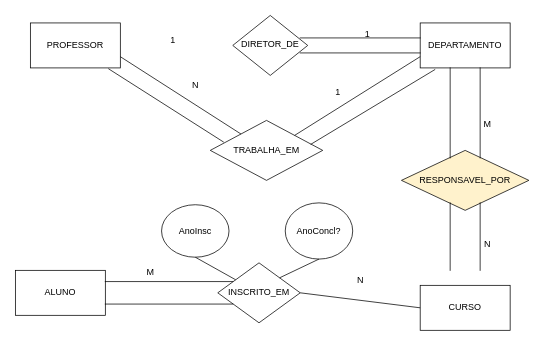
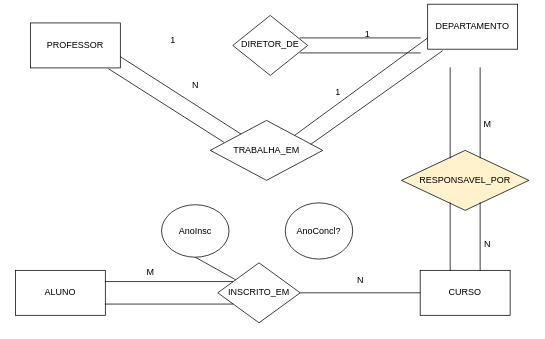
node "DEPARTAMENTO": moved (465, 45) -> (473, 27)
edge "AnoConcl?" -- "INSCRITO_EM": removed
node "CURSO": moved (465, 308) -> (465, 293)
